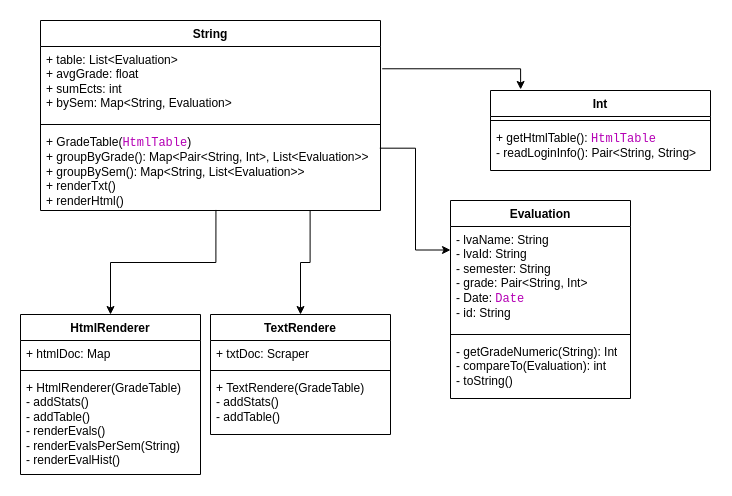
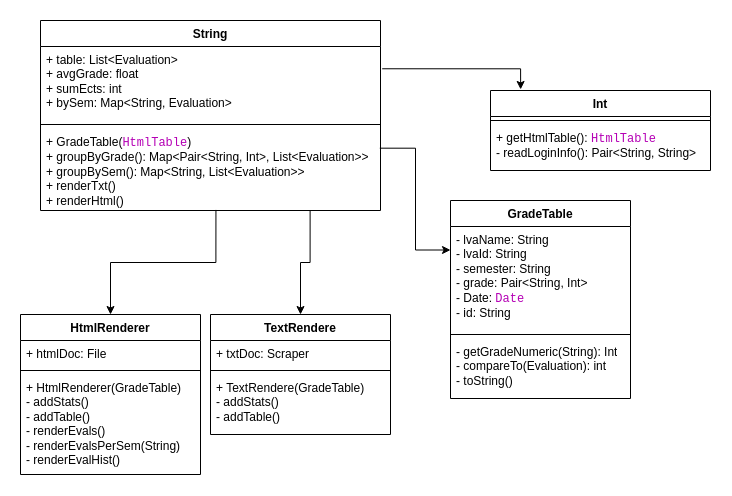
node "Evaluation": label "Evaluation" -> "GradeTable"
node "+ htmlDoc: Map": label "+ htmlDoc: Map" -> "+ htmlDoc: File"
